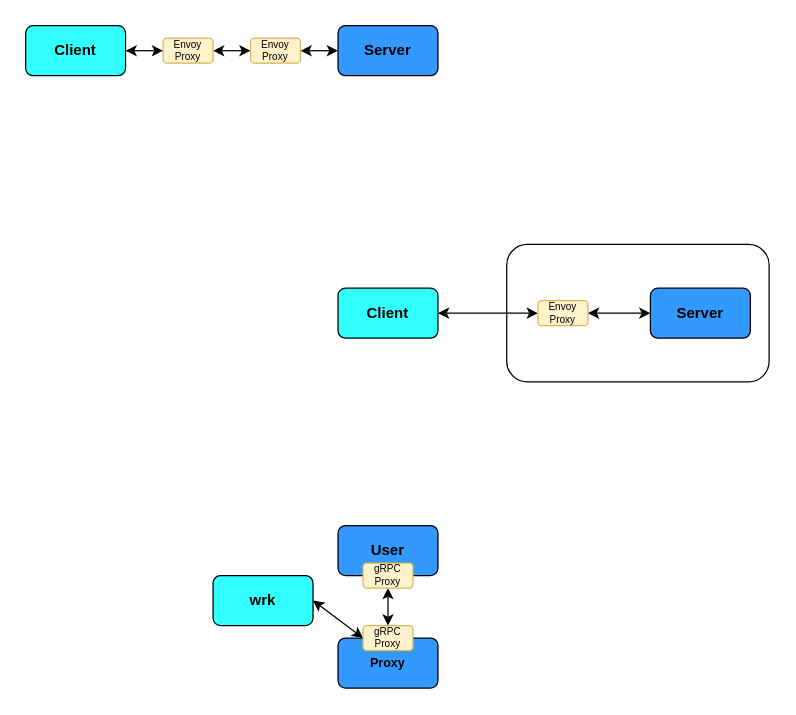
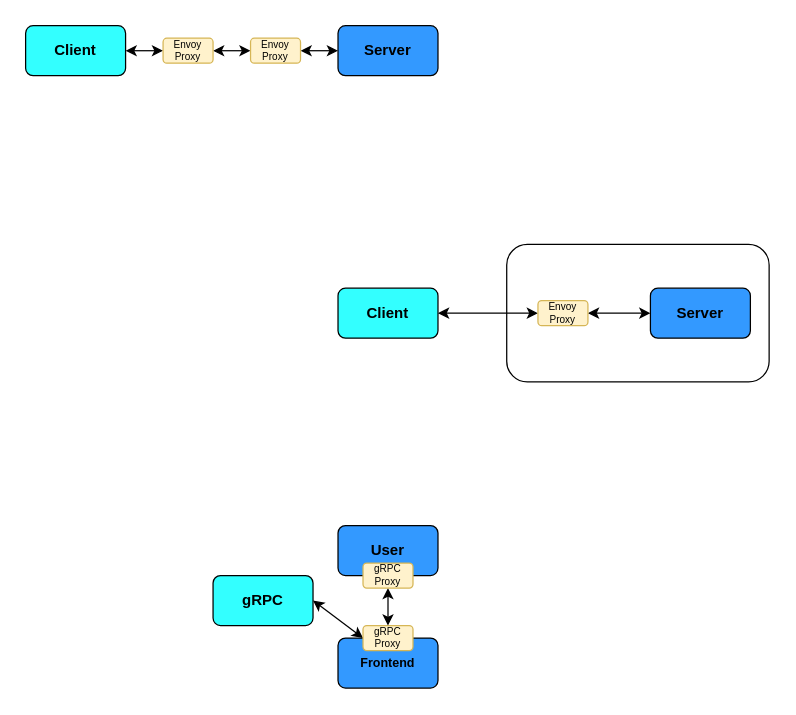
node "wrk": label "wrk" -> "gRPC"
node "Proxy": label "Proxy" -> "Frontend"
